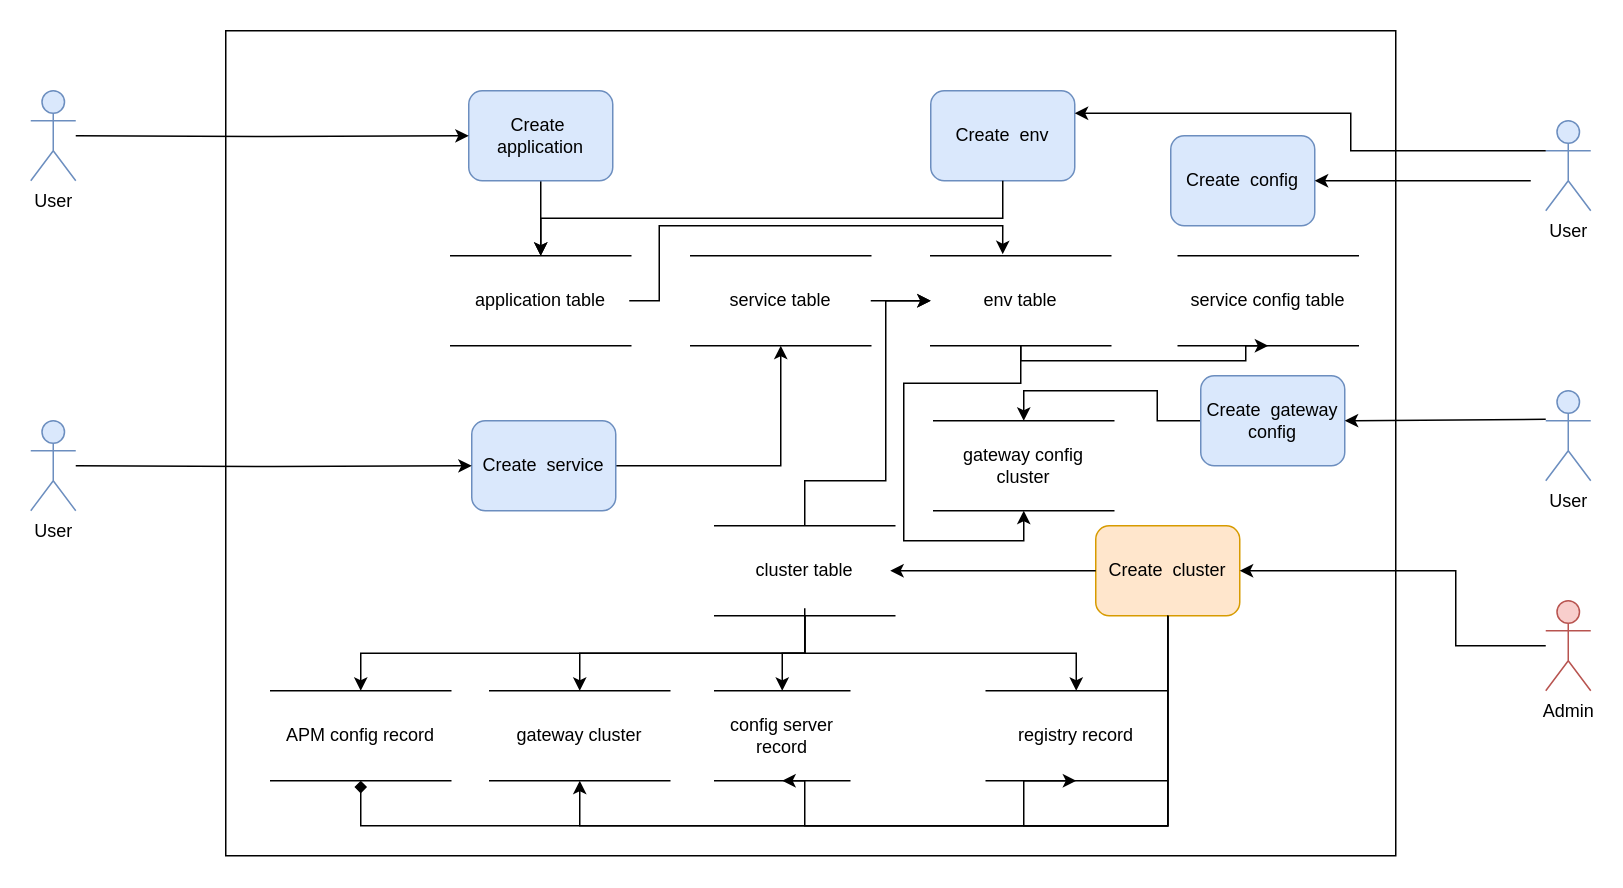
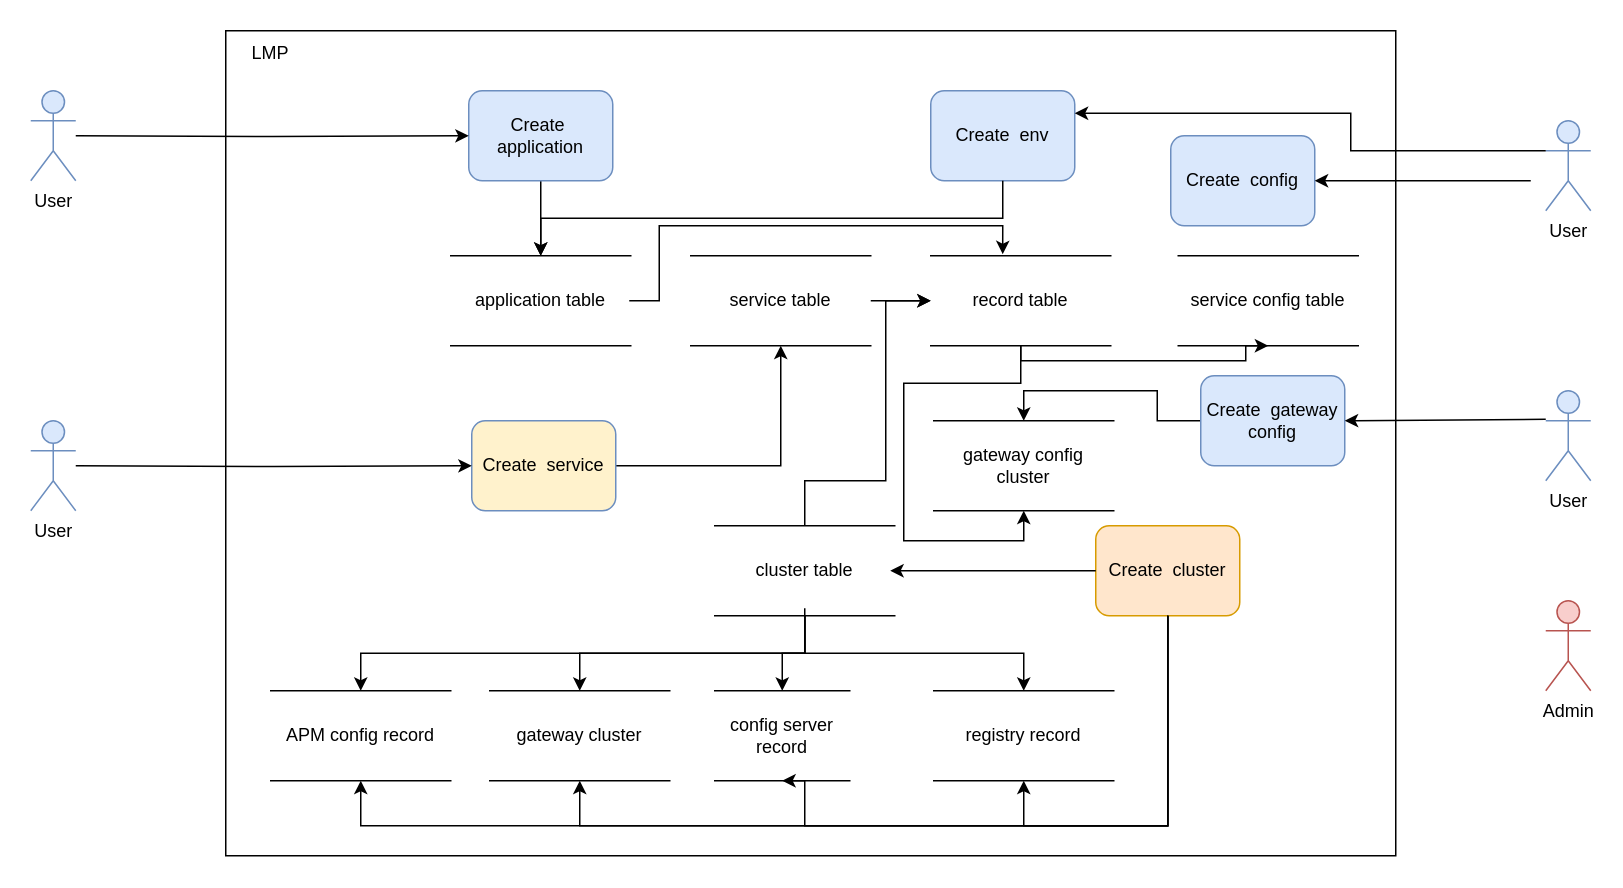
node "LMP": added
node "env table": label "env table" -> "record table"
node "Create service": fillcolor #dae8fc -> #fff2cc
edge "Admin" -> "Create cluster": removed
node "registry record": moved (1076, 736) -> (1024, 736)
edge "Create cluster" -> "APM config record": arrowhead diamond -> classic
